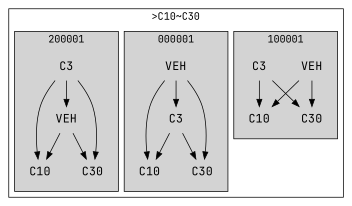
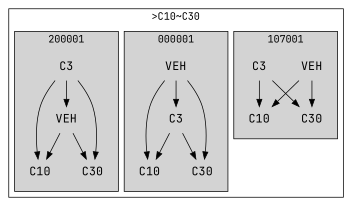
cluster "100001": label "100001" -> "107001"
